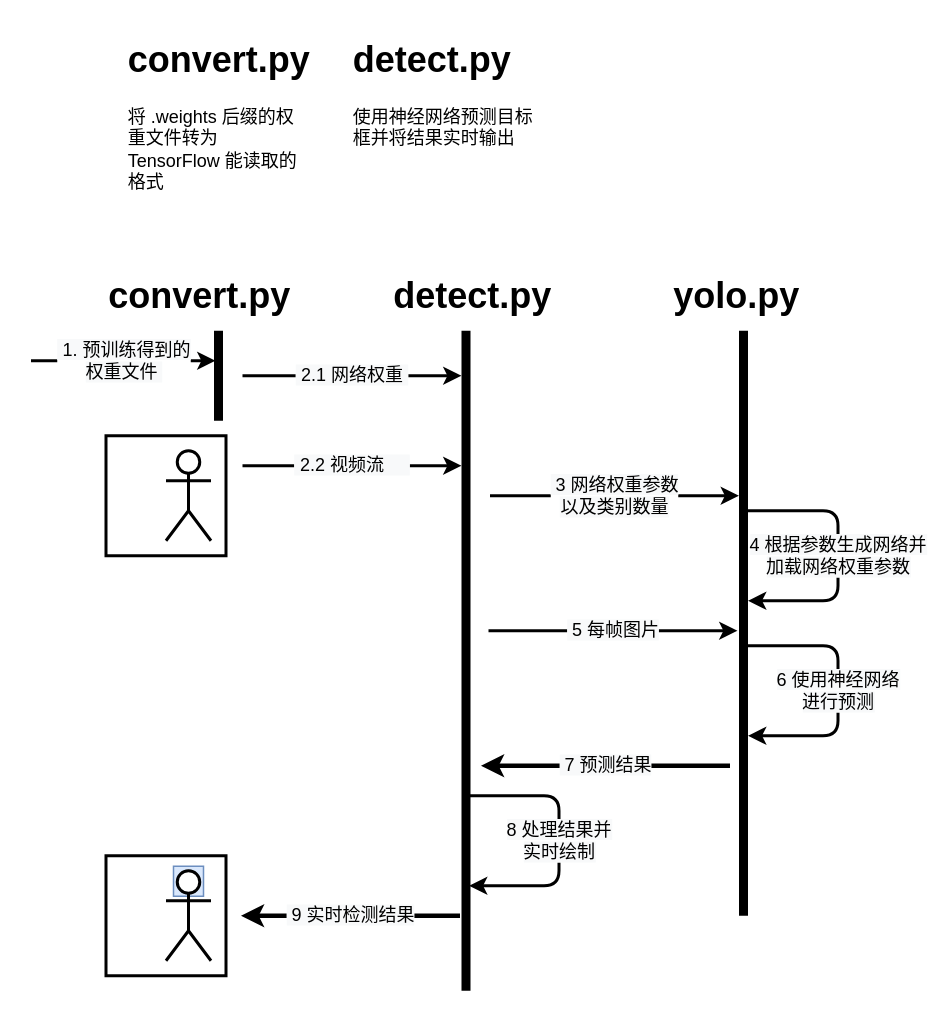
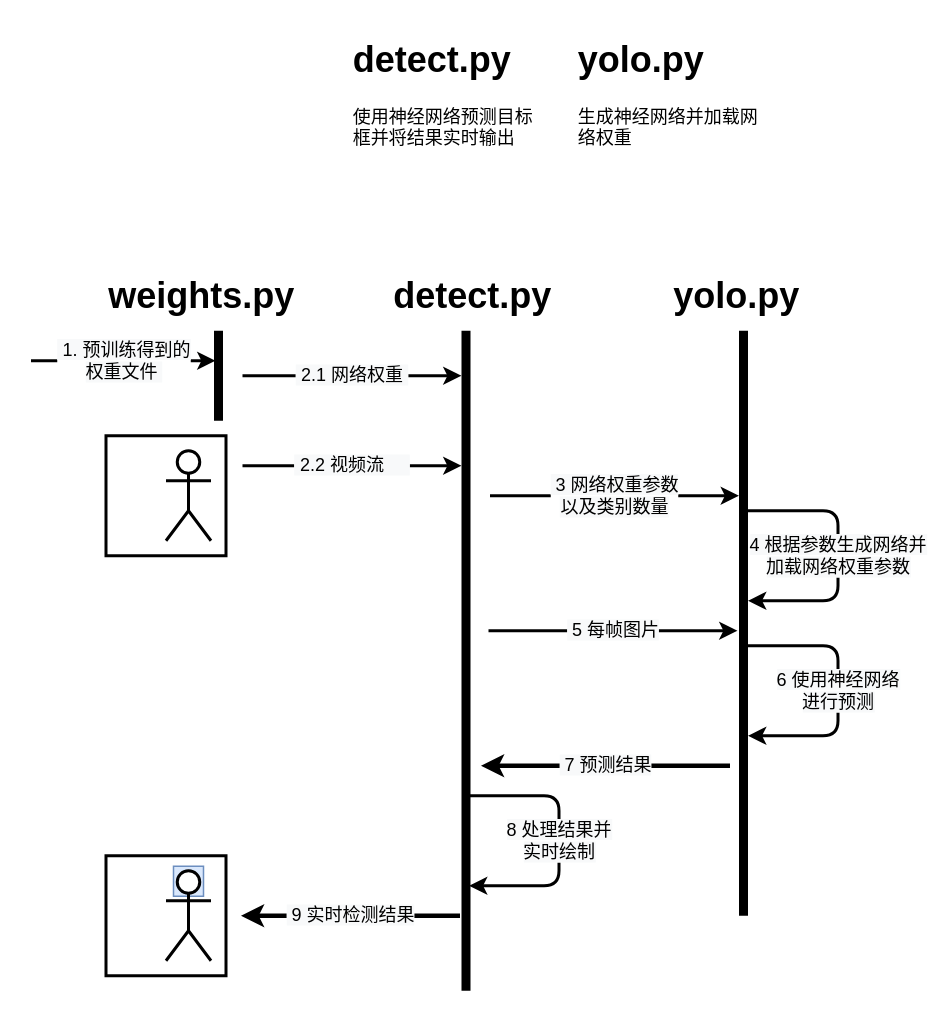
node "convert.py将 .weights 后缀的权重文件转为 TensorFlow 能读取的格式": removed
node "yolo.py生成神经网络并加载网络权重": added
node "convert.py": label "convert.py" -> "weights.py"
